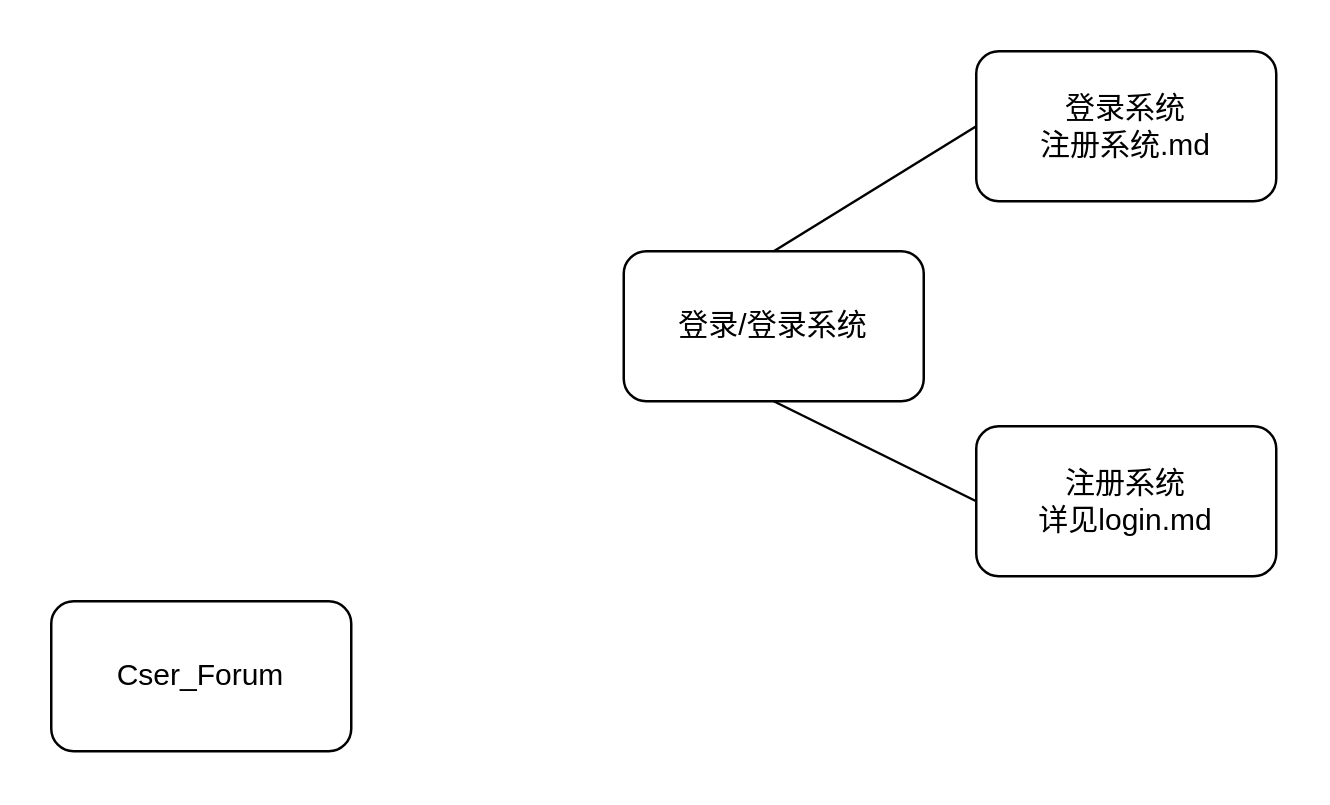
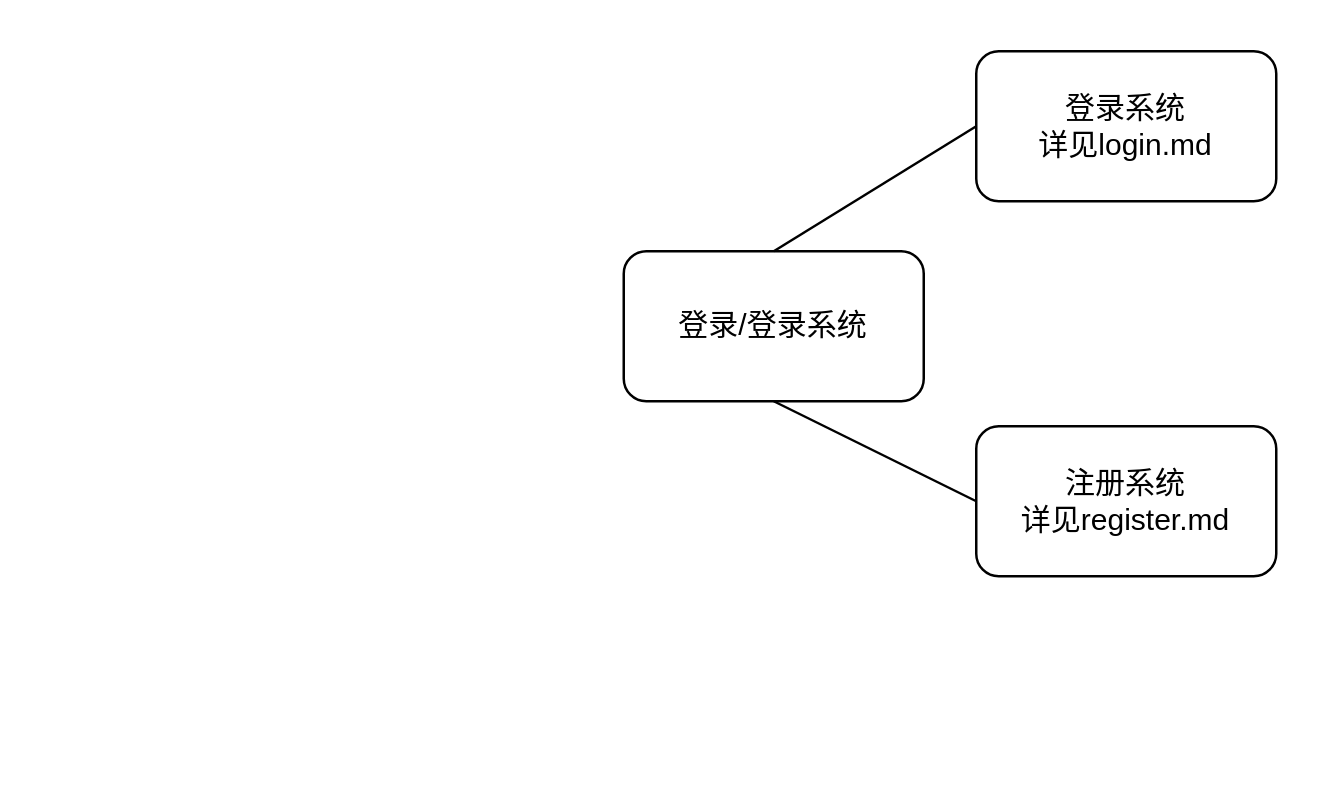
node "登录系统 注册系统.md": label "登录系统 注册系统.md" -> "登录系统 详见login.md"
node "注册系统 详见login.md": label "注册系统 详见login.md" -> "注册系统 详见register.md"
node "Cser_Forum": removed
